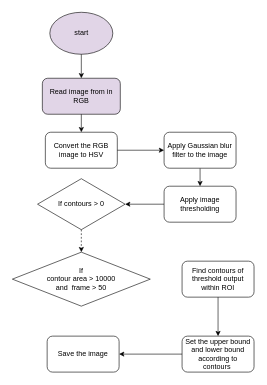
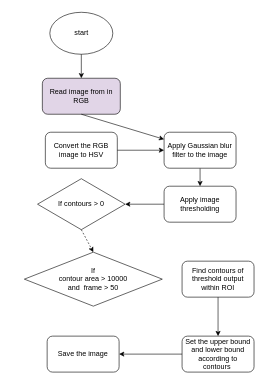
node "start": fillcolor #e1d5e7 -> #ffffff
edge "Read image from in RGB" -> "Convert the RGB image to HSV": now "Read image from in RGB" -> "Apply Gaussian blur filter to the image"
node "If contour area > 10000 and frame > 50": moved (81, 279) -> (93, 279)
